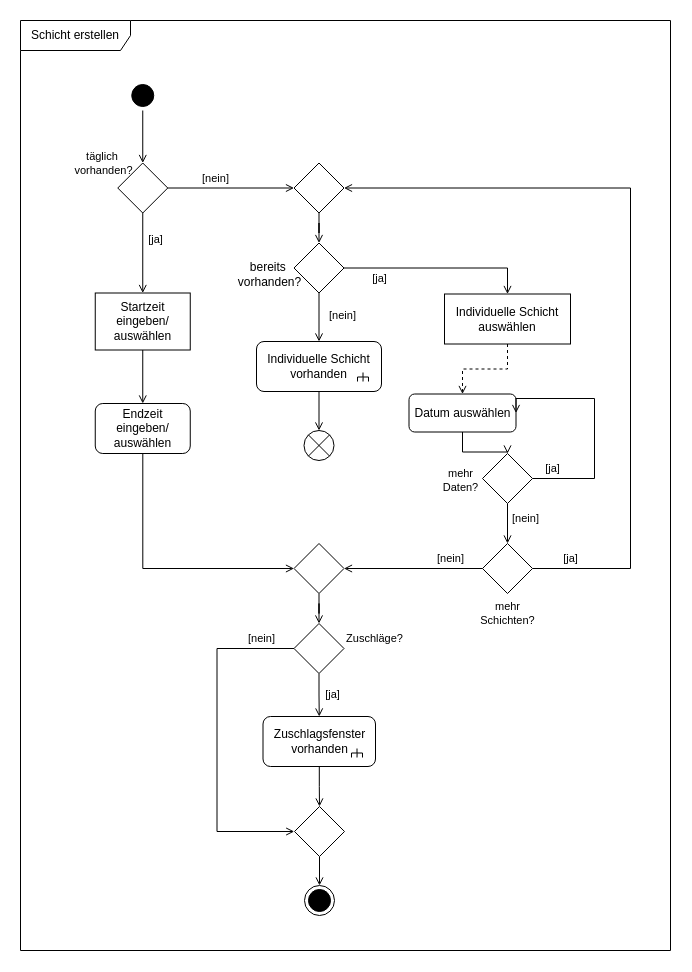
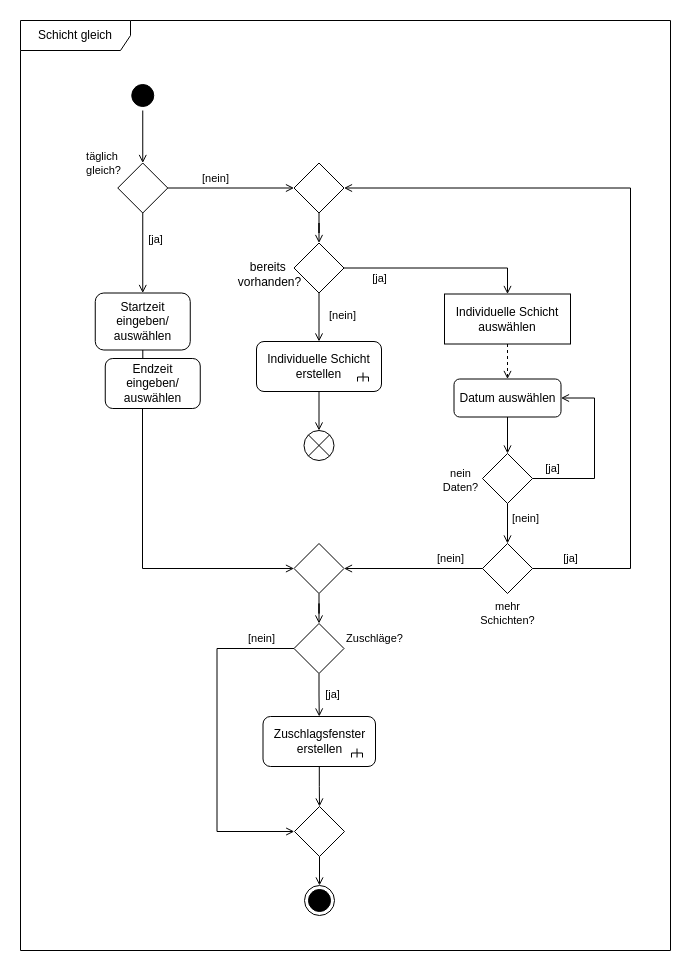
node "Schicht erstellen": label "Schicht erstellen" -> "Schicht gleich"
node "täglich vorhanden?": label "täglich vorhanden?" -> "täglich gleich?"
node "Startzeit eingeben/ auswählen": shape rectangle -> rounded rectangle
node "Individuelle Schicht vorhanden": label "Individuelle Schicht vorhanden" -> "Individuelle Schicht erstellen"
node "Datum auswählen": moved (463, 413) -> (508, 398)
node "Endzeit eingeben/ auswählen": moved (143, 429) -> (153, 384)
node "mehr Daten?": label "mehr Daten?" -> "nein Daten?"
node "Zuschlagsfenster vorhanden": label "Zuschlagsfenster vorhanden" -> "Zuschlagsfenster erstellen"
